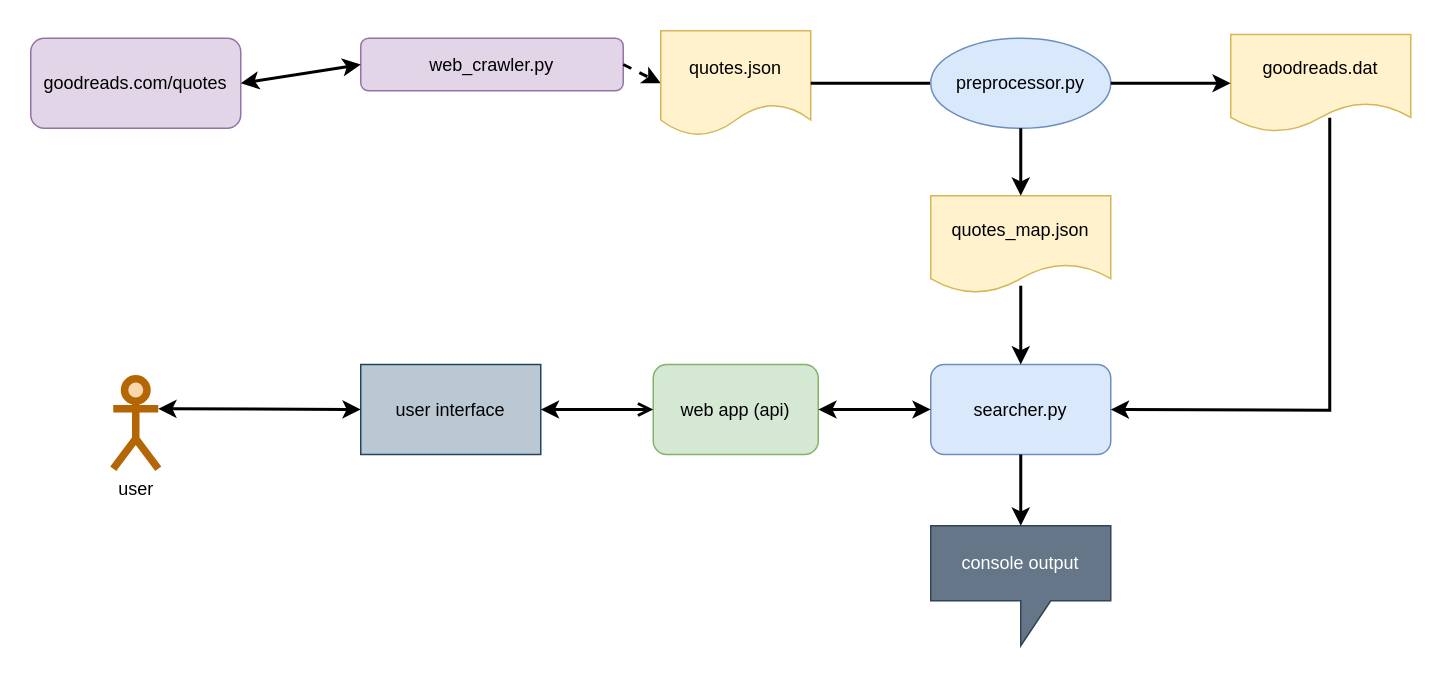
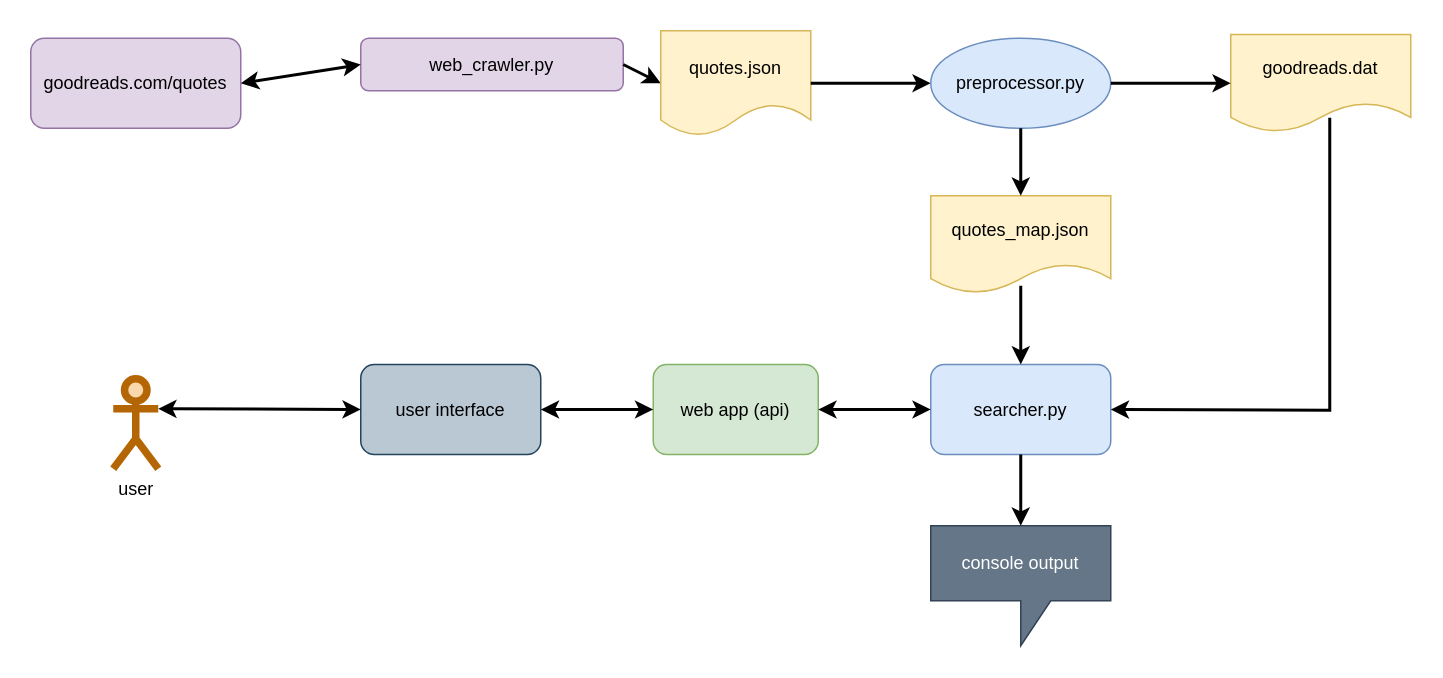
edge "web_crawler.py" -> "quotes.json": style dashed -> solid
edge "quotes.json" -- "preprocessor.py": arrowhead none -> classic
node "user interface": shape rectangle -> rounded rectangle
edge "user interface" -- "web app (api)": arrowhead open -> classic
